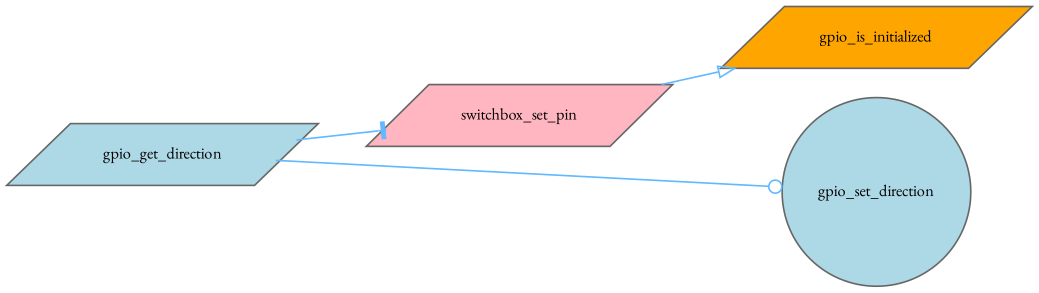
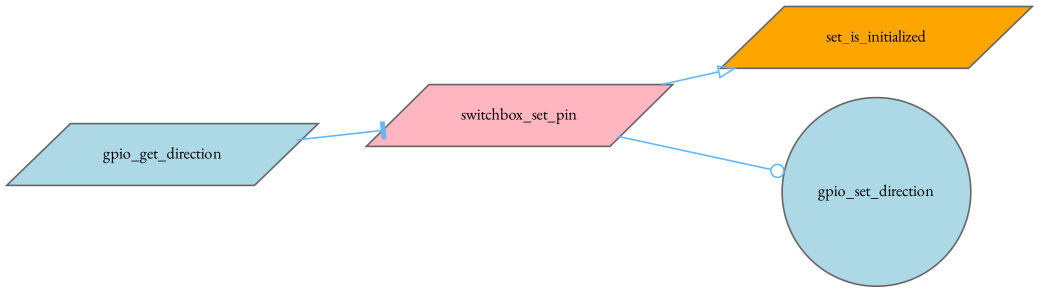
node "gpio_is_initialized": label "gpio_is_initialized" -> "set_is_initialized"
edge "gpio_get_direction" -> "gpio_set_direction": now "switchbox_set_pin" -> "gpio_set_direction"
